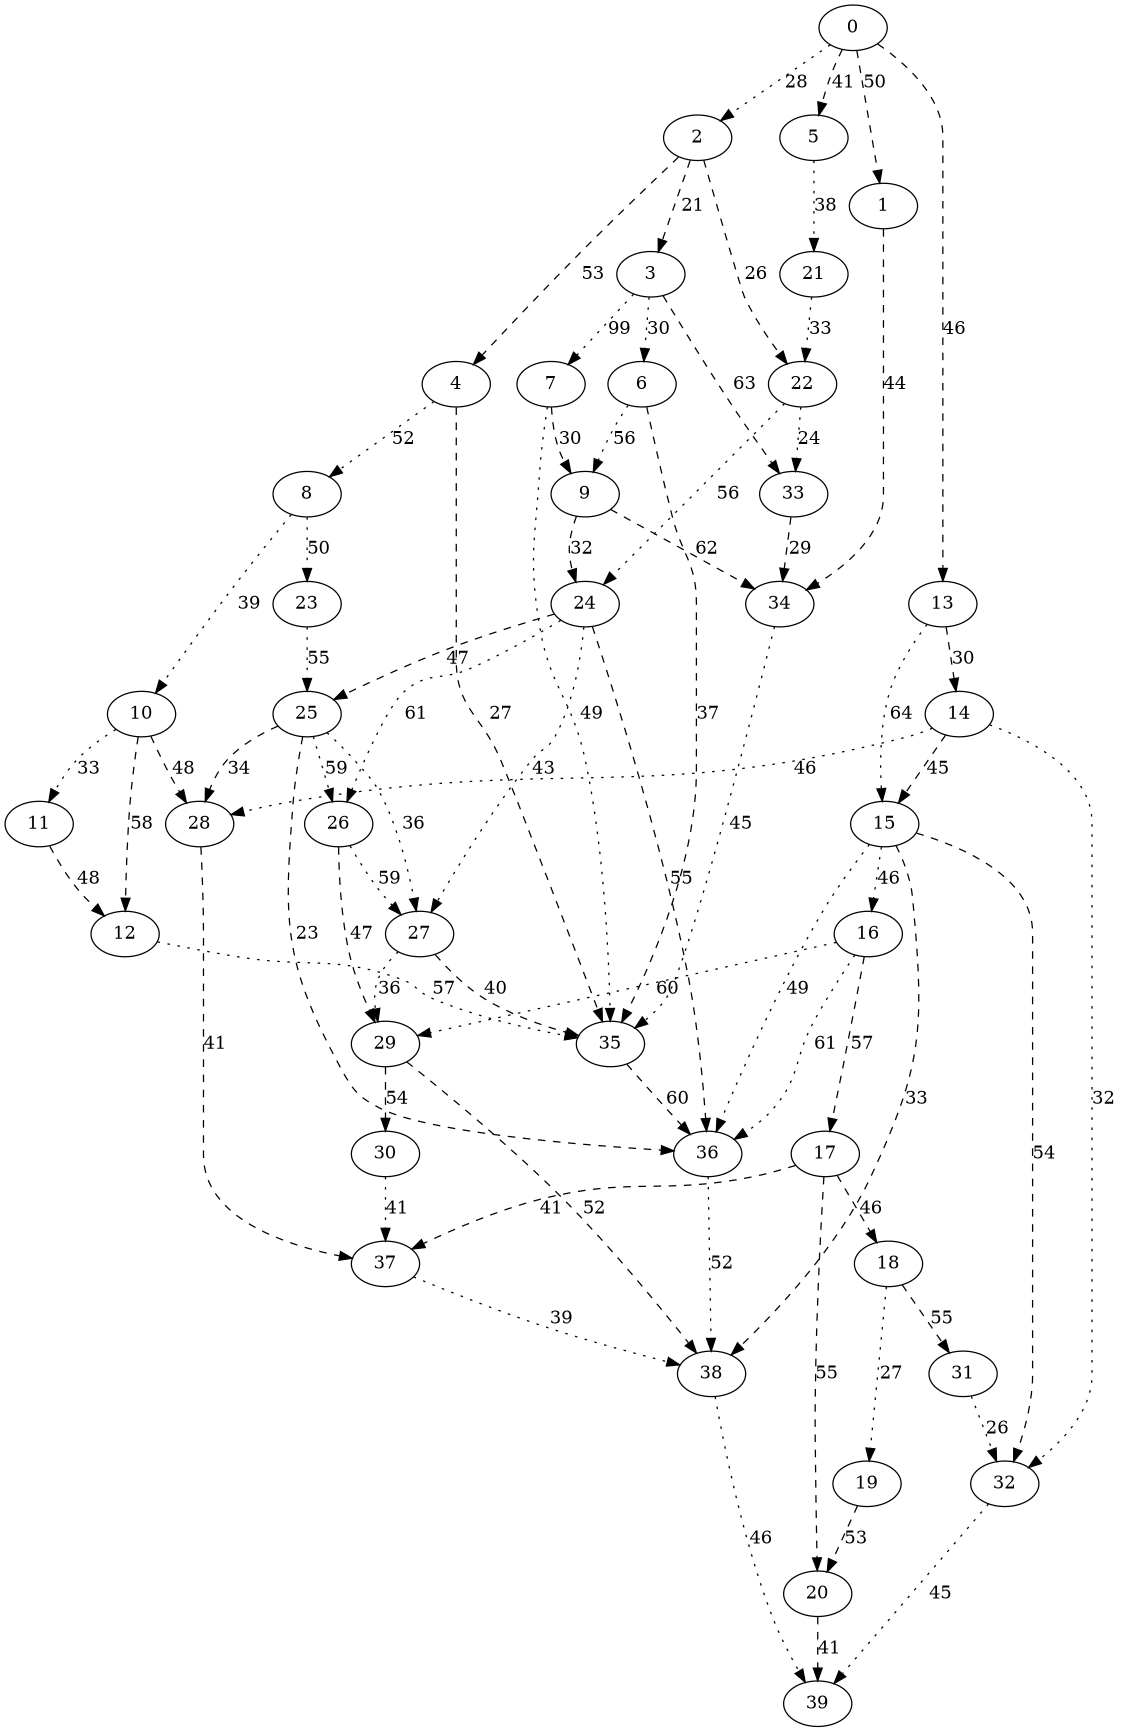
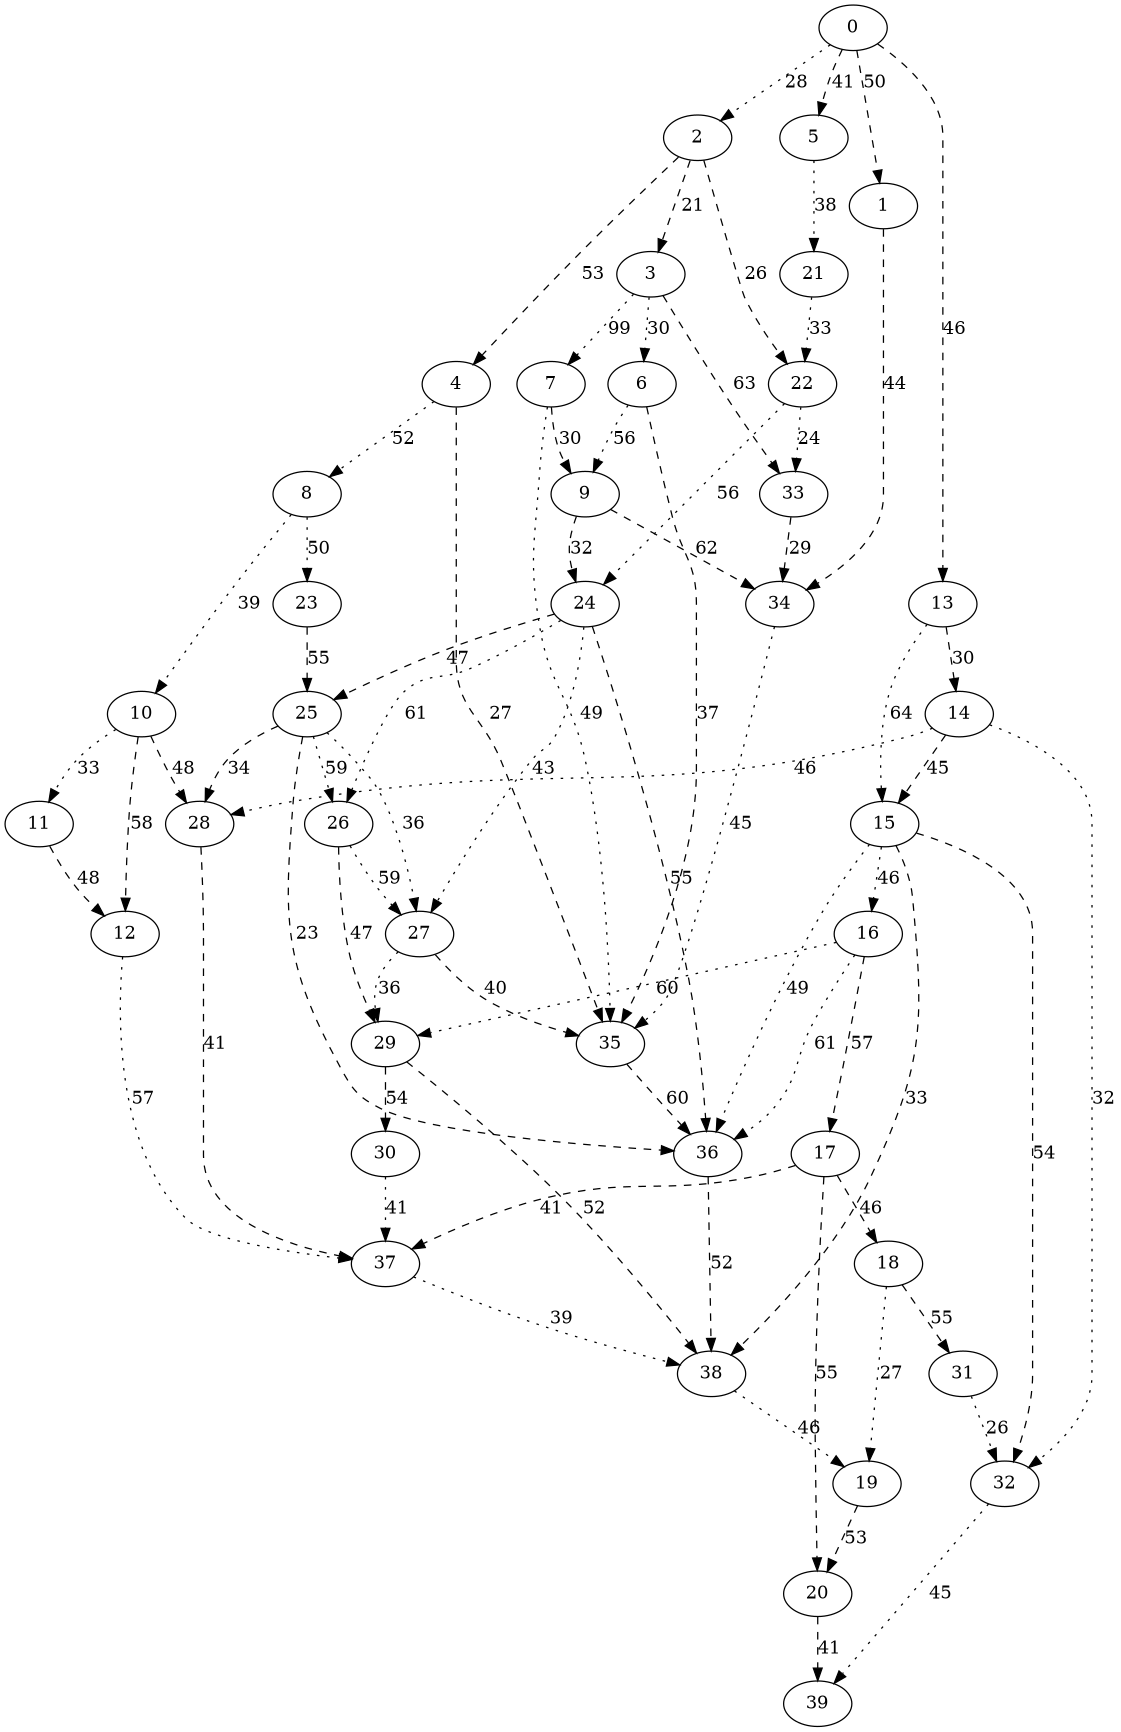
edge "23" -> "25": style dotted -> dashed
edge "12" -> "35": now "12" -> "37"
edge "36" -> "38": style dotted -> dashed
edge "38" -> "39": now "38" -> "19"
